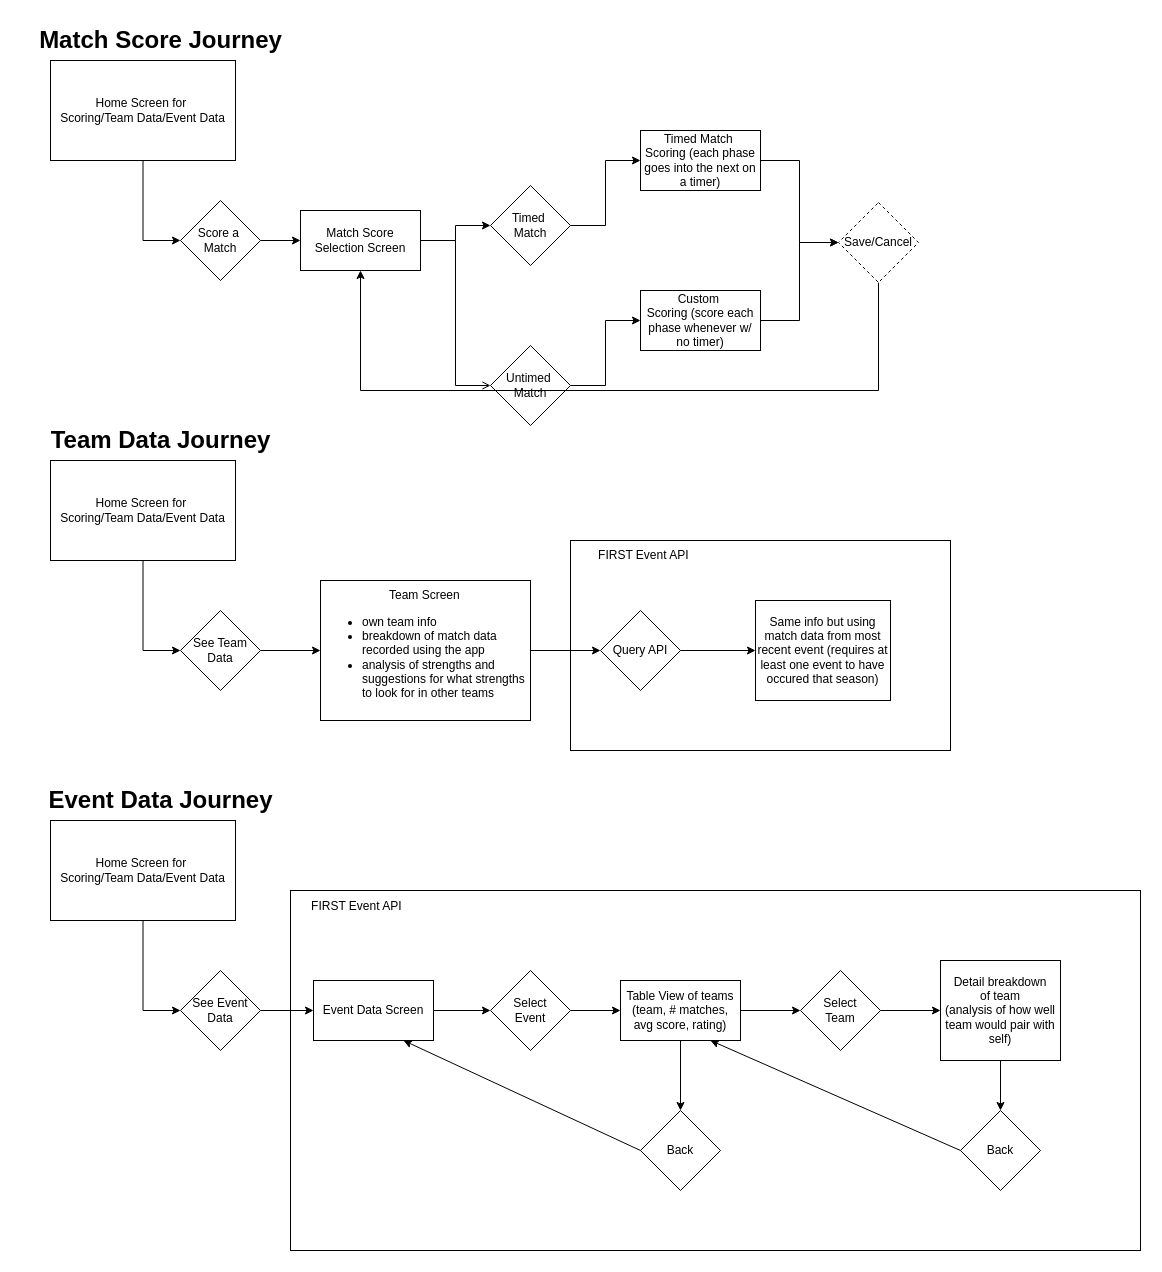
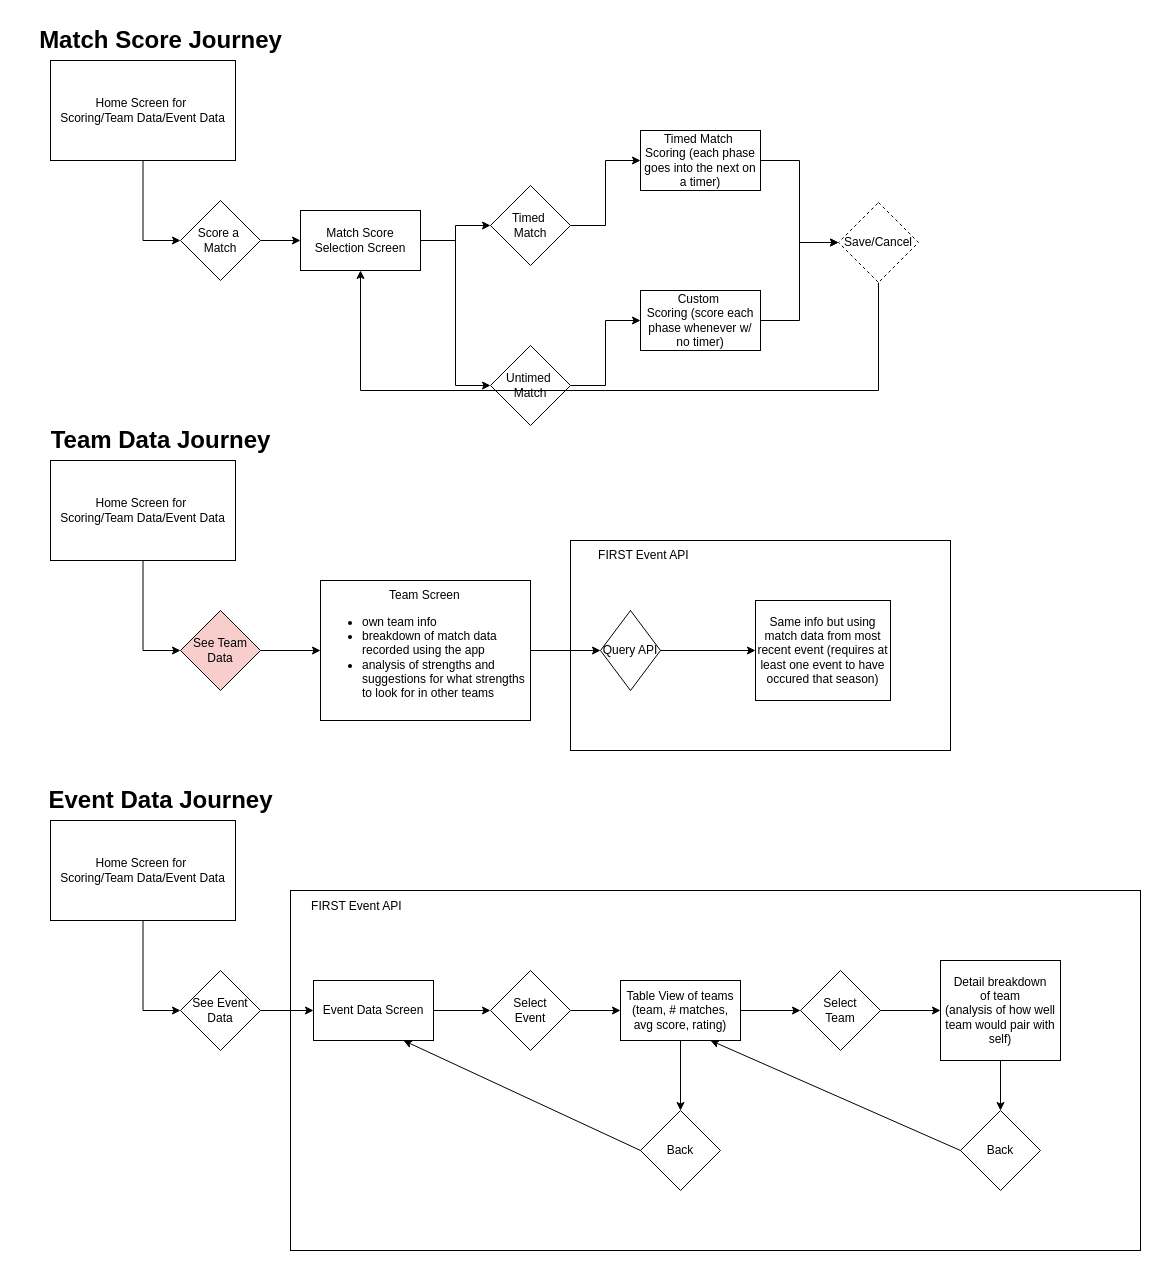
edge "Match Score Selection Screen" -> "Untimed Match": arrowhead open -> classic
node "See Team Data": fillcolor #ffffff -> #f8cecc
node "Query API": size 80x80 -> 60x80
